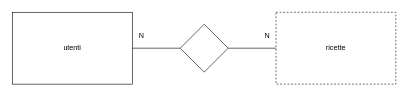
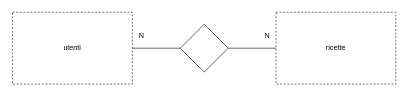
node "utenti": style solid -> dashed
